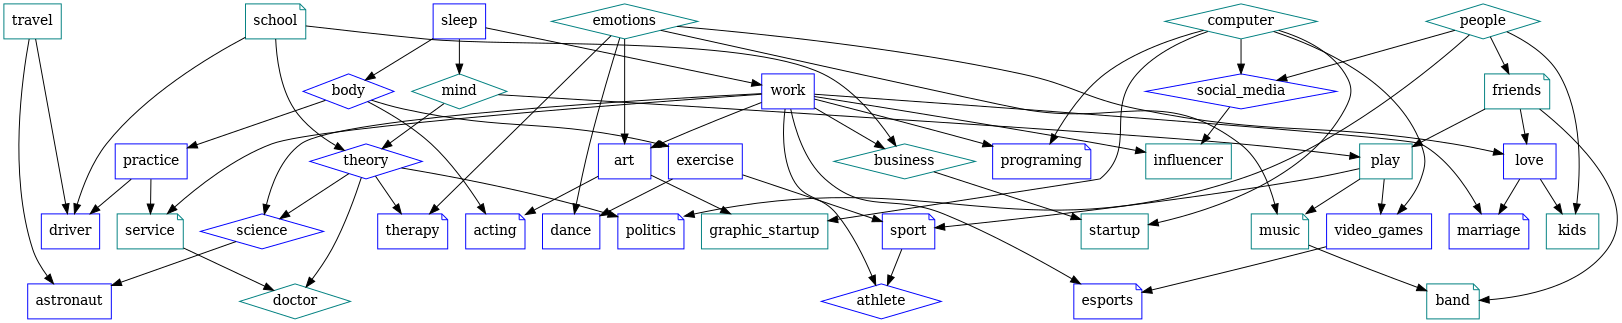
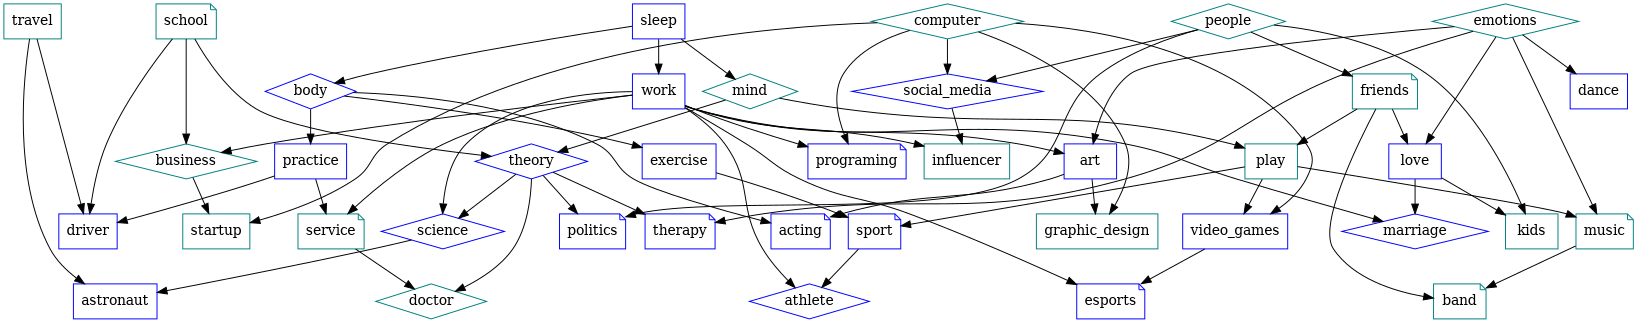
edge "exercise" -> "dance": removed
node "graphic_startup": label "graphic_startup" -> "graphic_design"
node "marriage": shape note -> diamond
